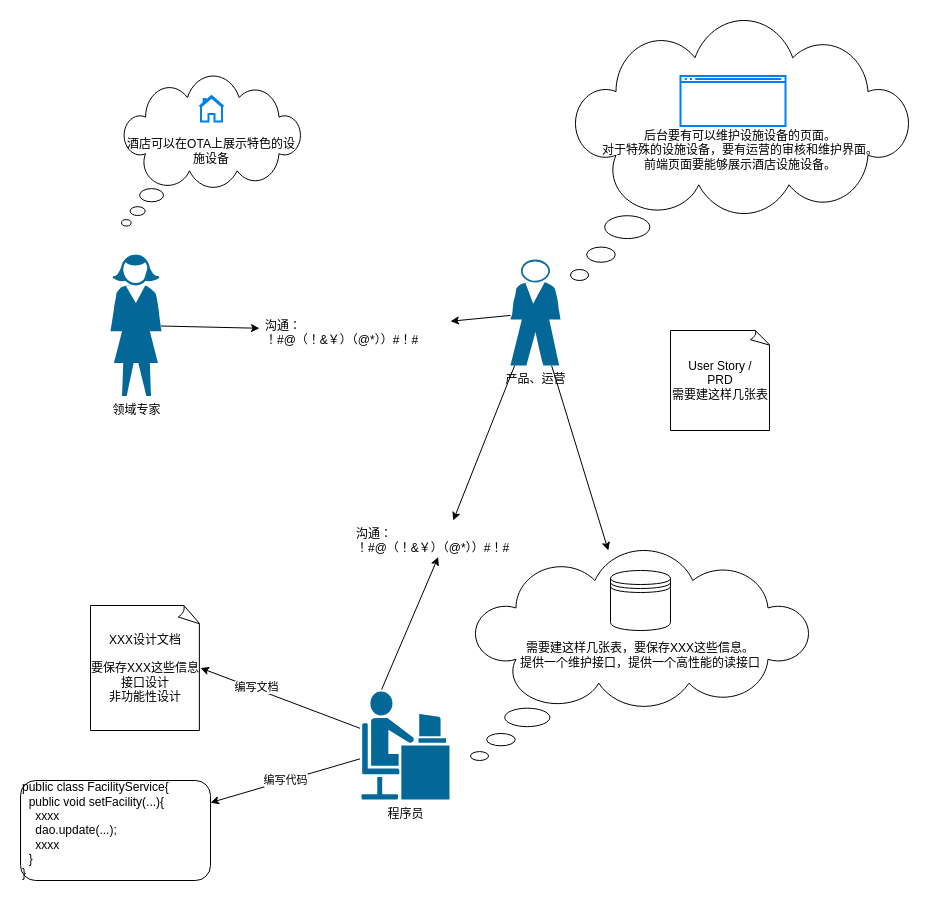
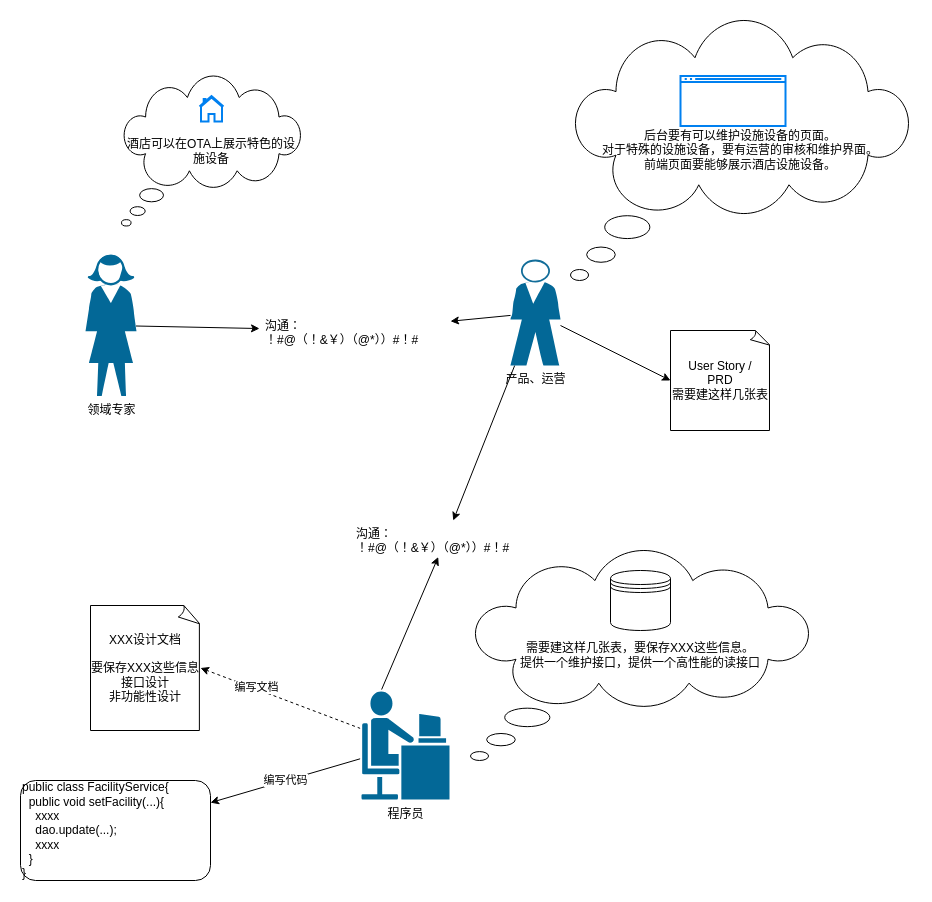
node "领域专家": moved (136, 326) -> (111, 326)
edge "产品、运营" -> "需要建这样几张表，要保存XXX这些信息。 提供一个维护接口，提供一个高性能的读接口": now "产品、运营" -> "User Story / PRD 需要建这样几张表"
edge "程序员" -> "XXX设计文档 要保存XXX这些信息 接口设计 非功能性设计": style solid -> dashed
